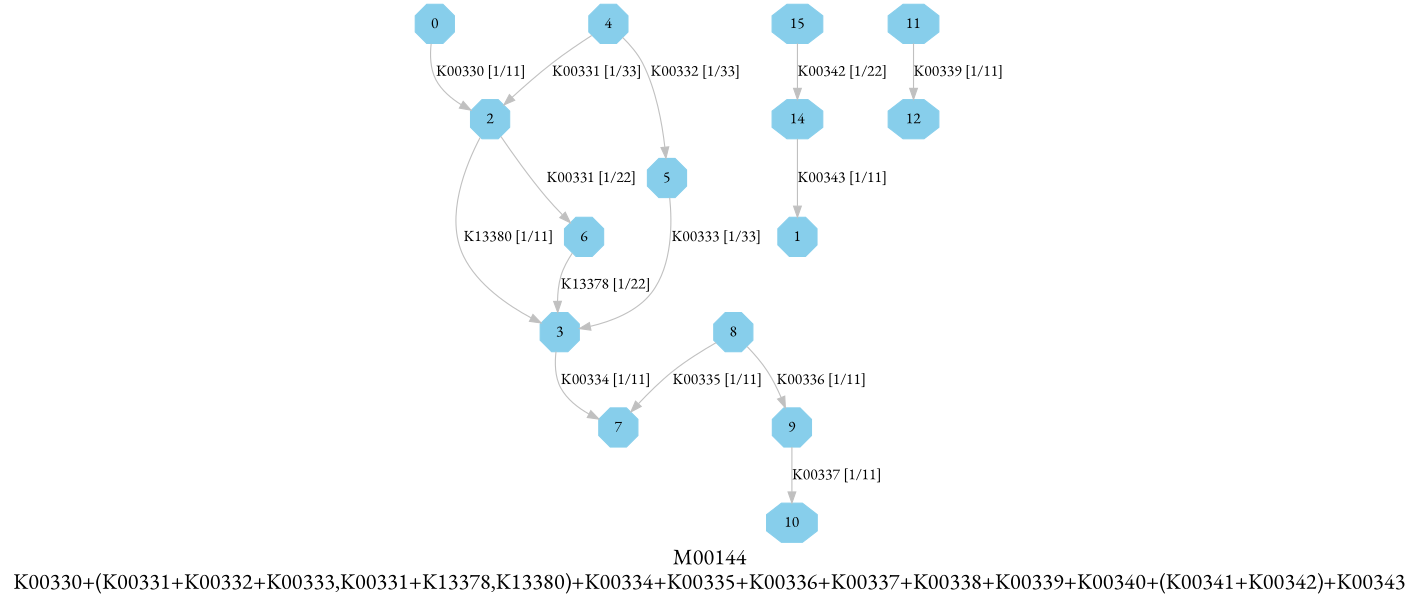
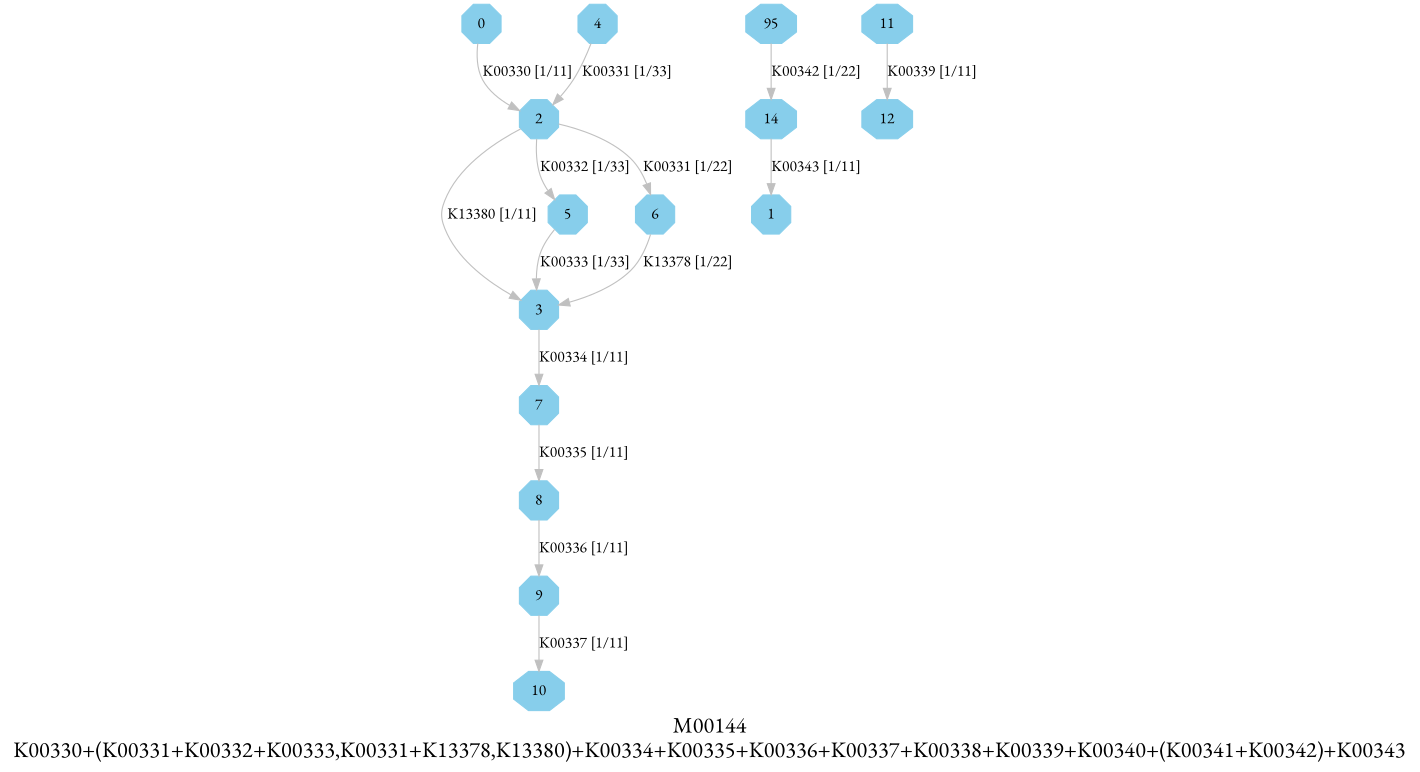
node "15": label "15" -> "95"
edge "4" -> "5": now "2" -> "5"
edge "8" -> "7": reversed
